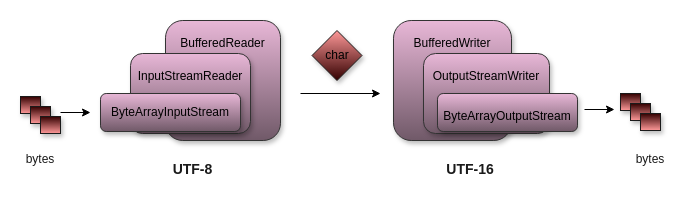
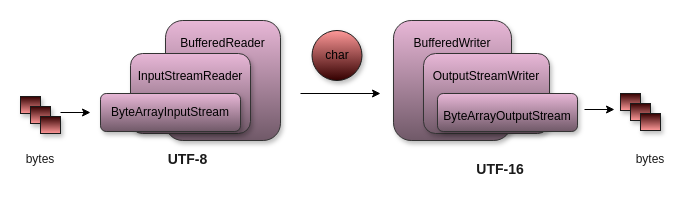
node "char": shape diamond -> ellipse
node "UTF-8": moved (193, 170) -> (188, 160)
node "UTF-16": moved (471, 170) -> (501, 170)
